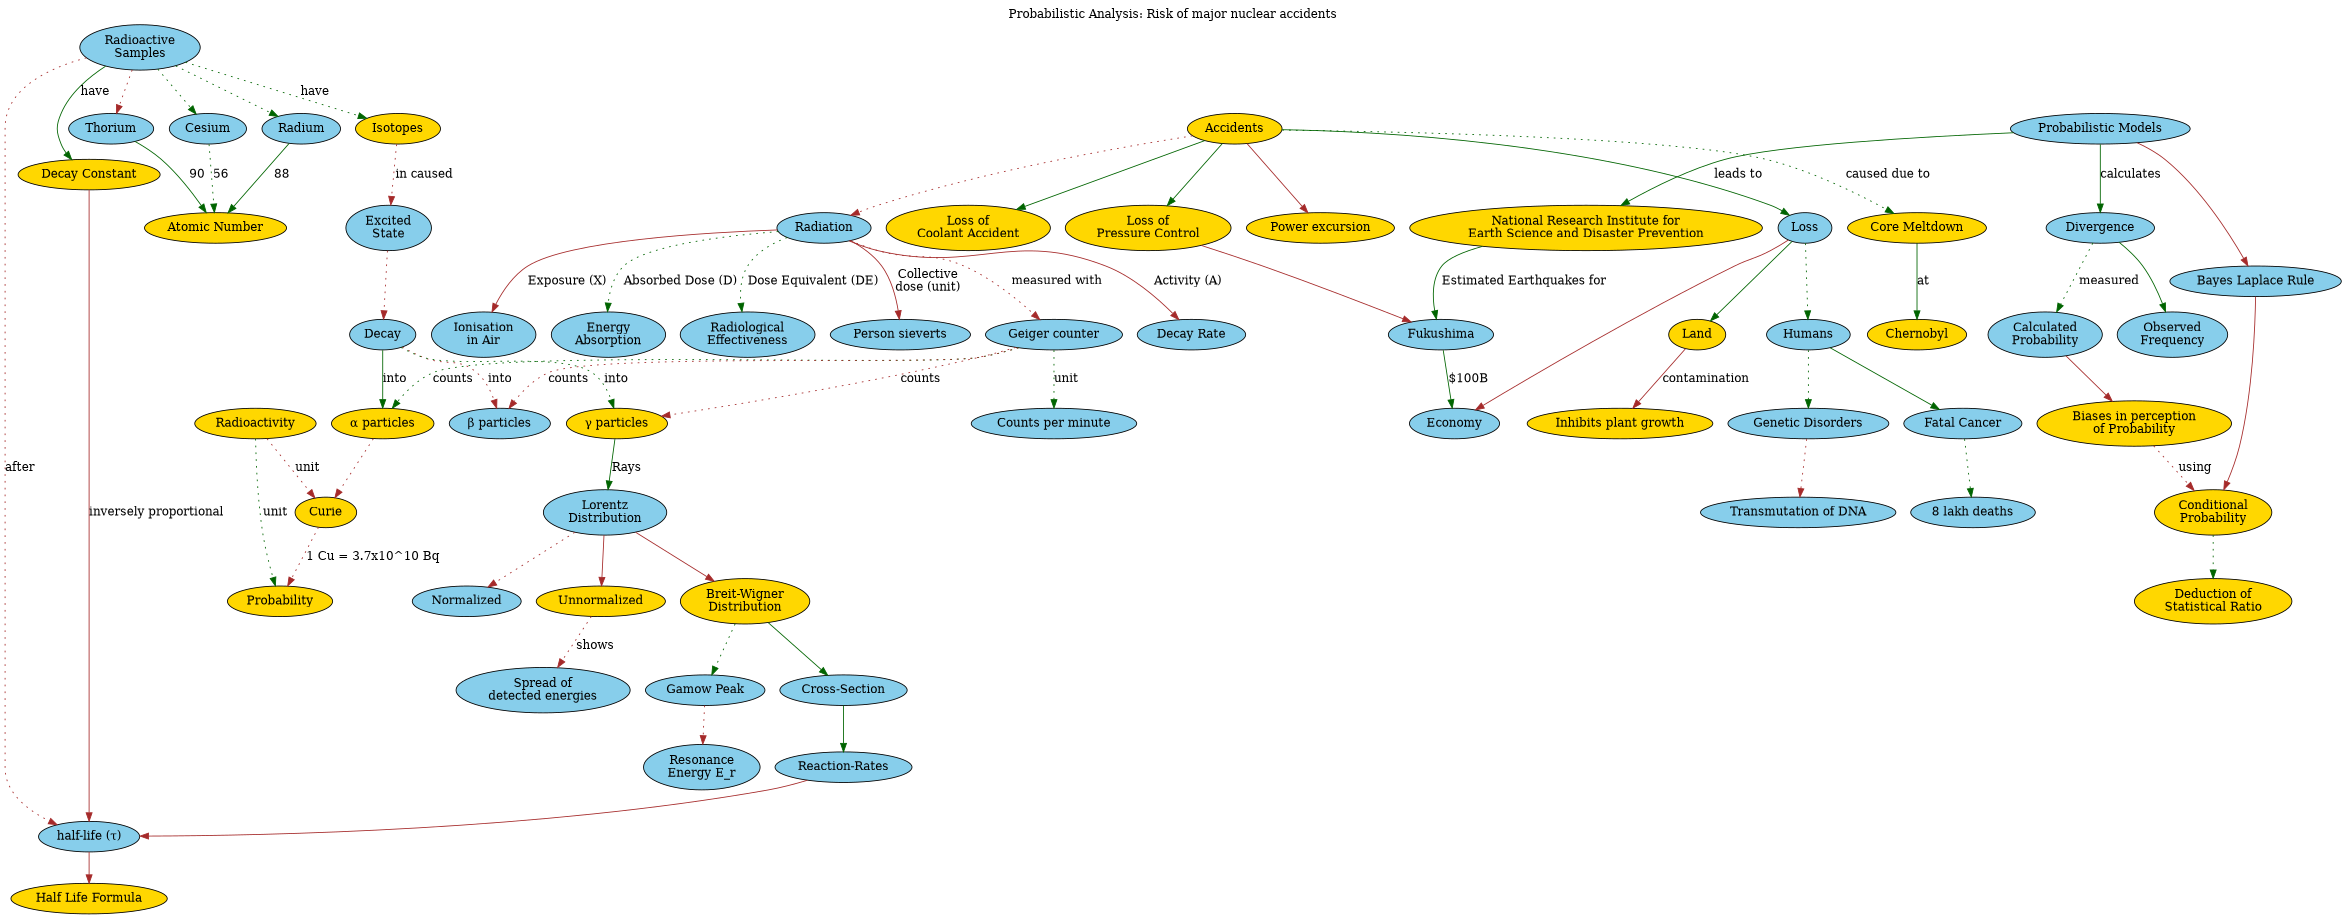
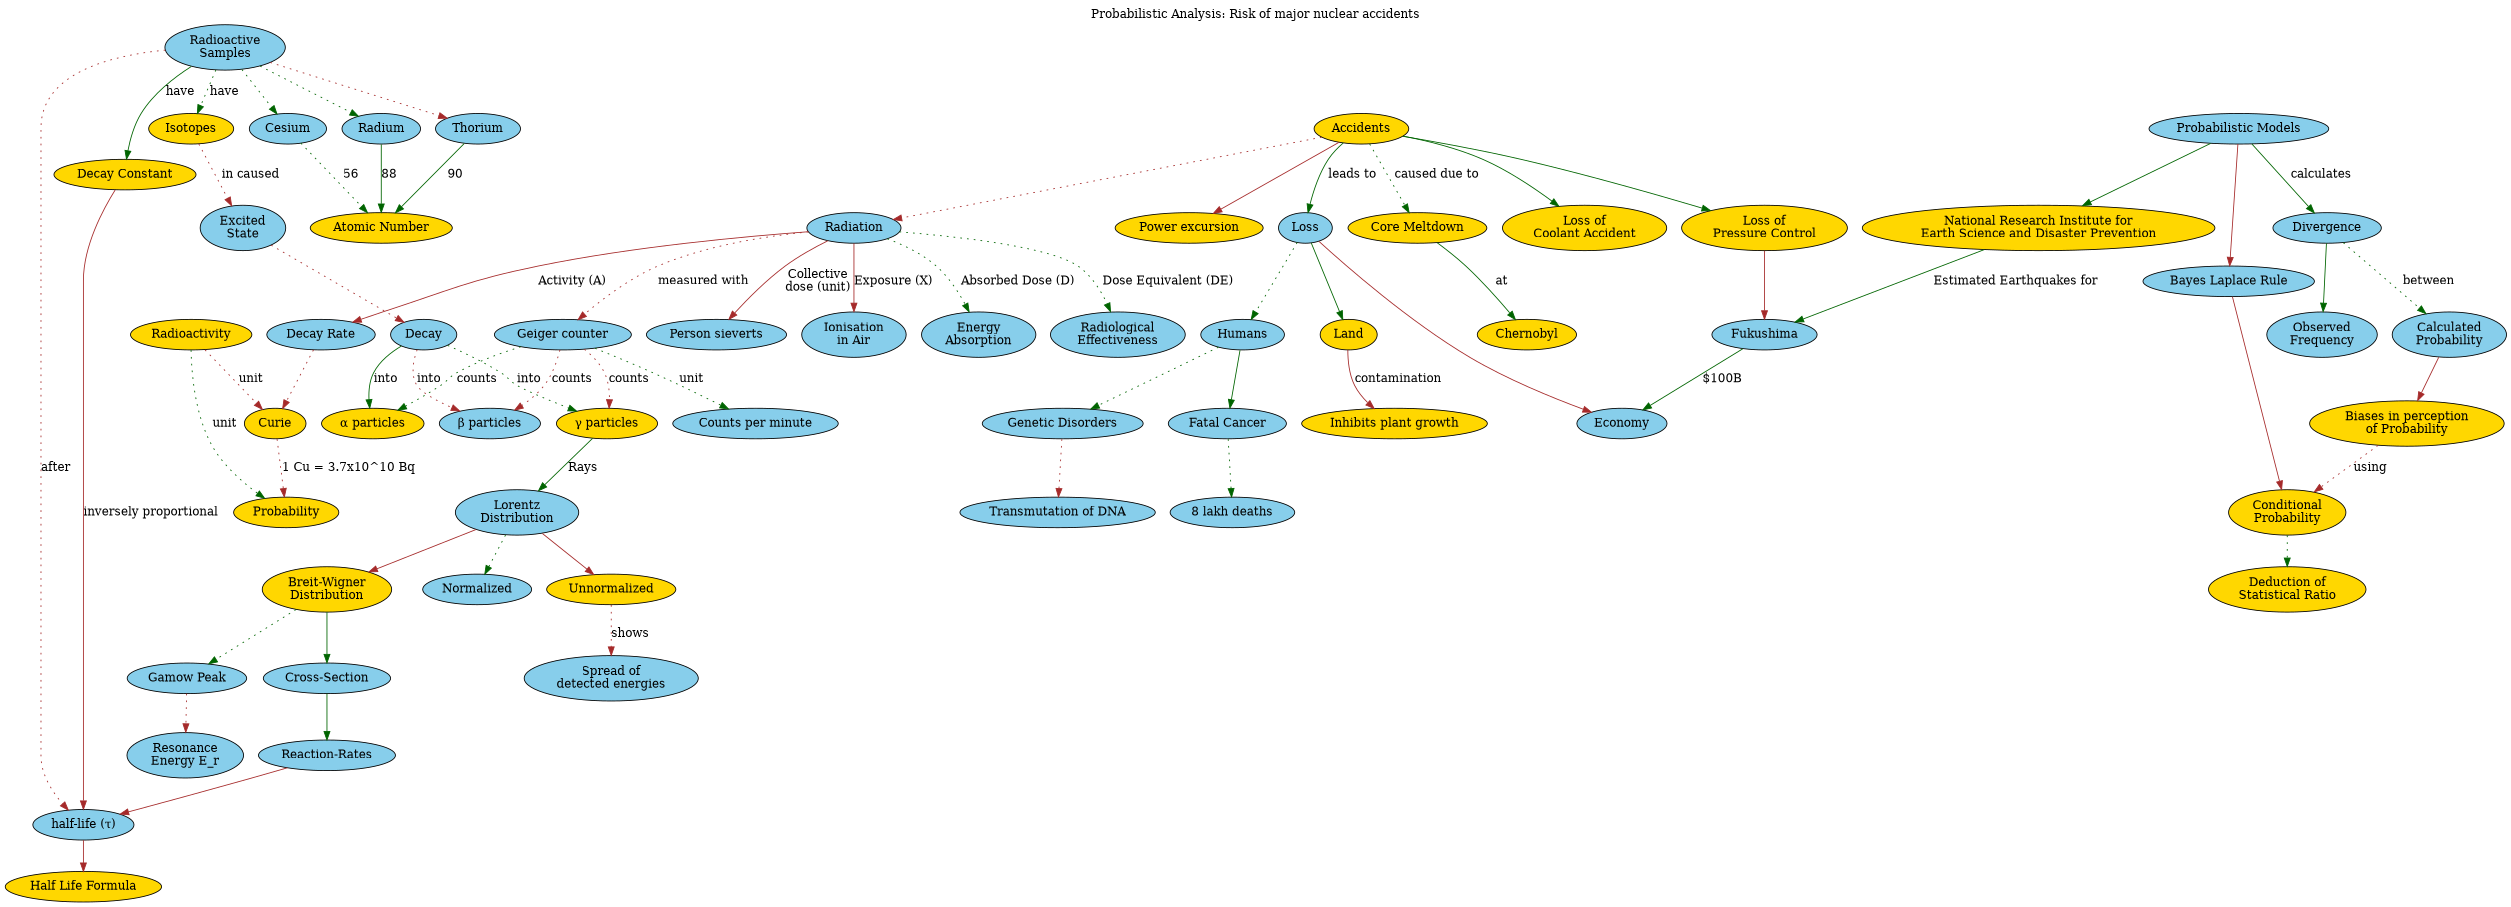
edge "Divergence" -> "Calculated Probability": label "measured" -> "between"
edge "α particles" -> "Curie": now "Decay Rate" -> "Curie"
edge "Lorentz Distribution" -> "Normalized": color brown -> darkgreen
